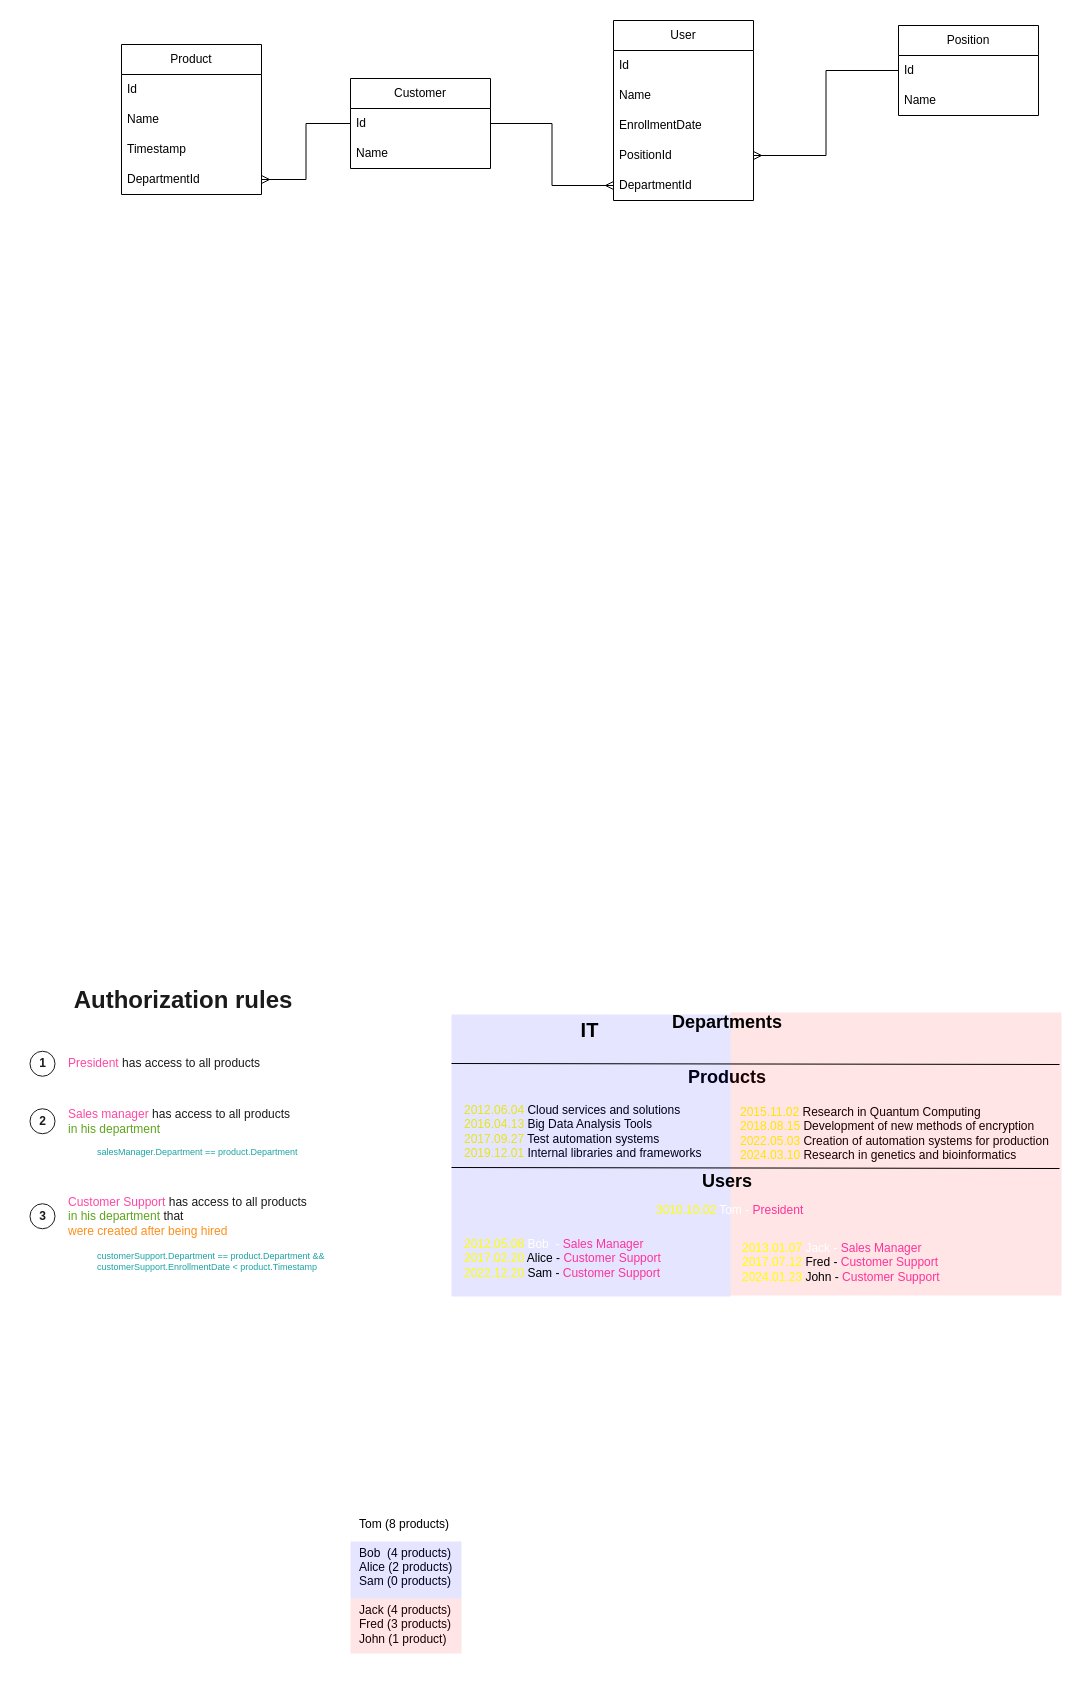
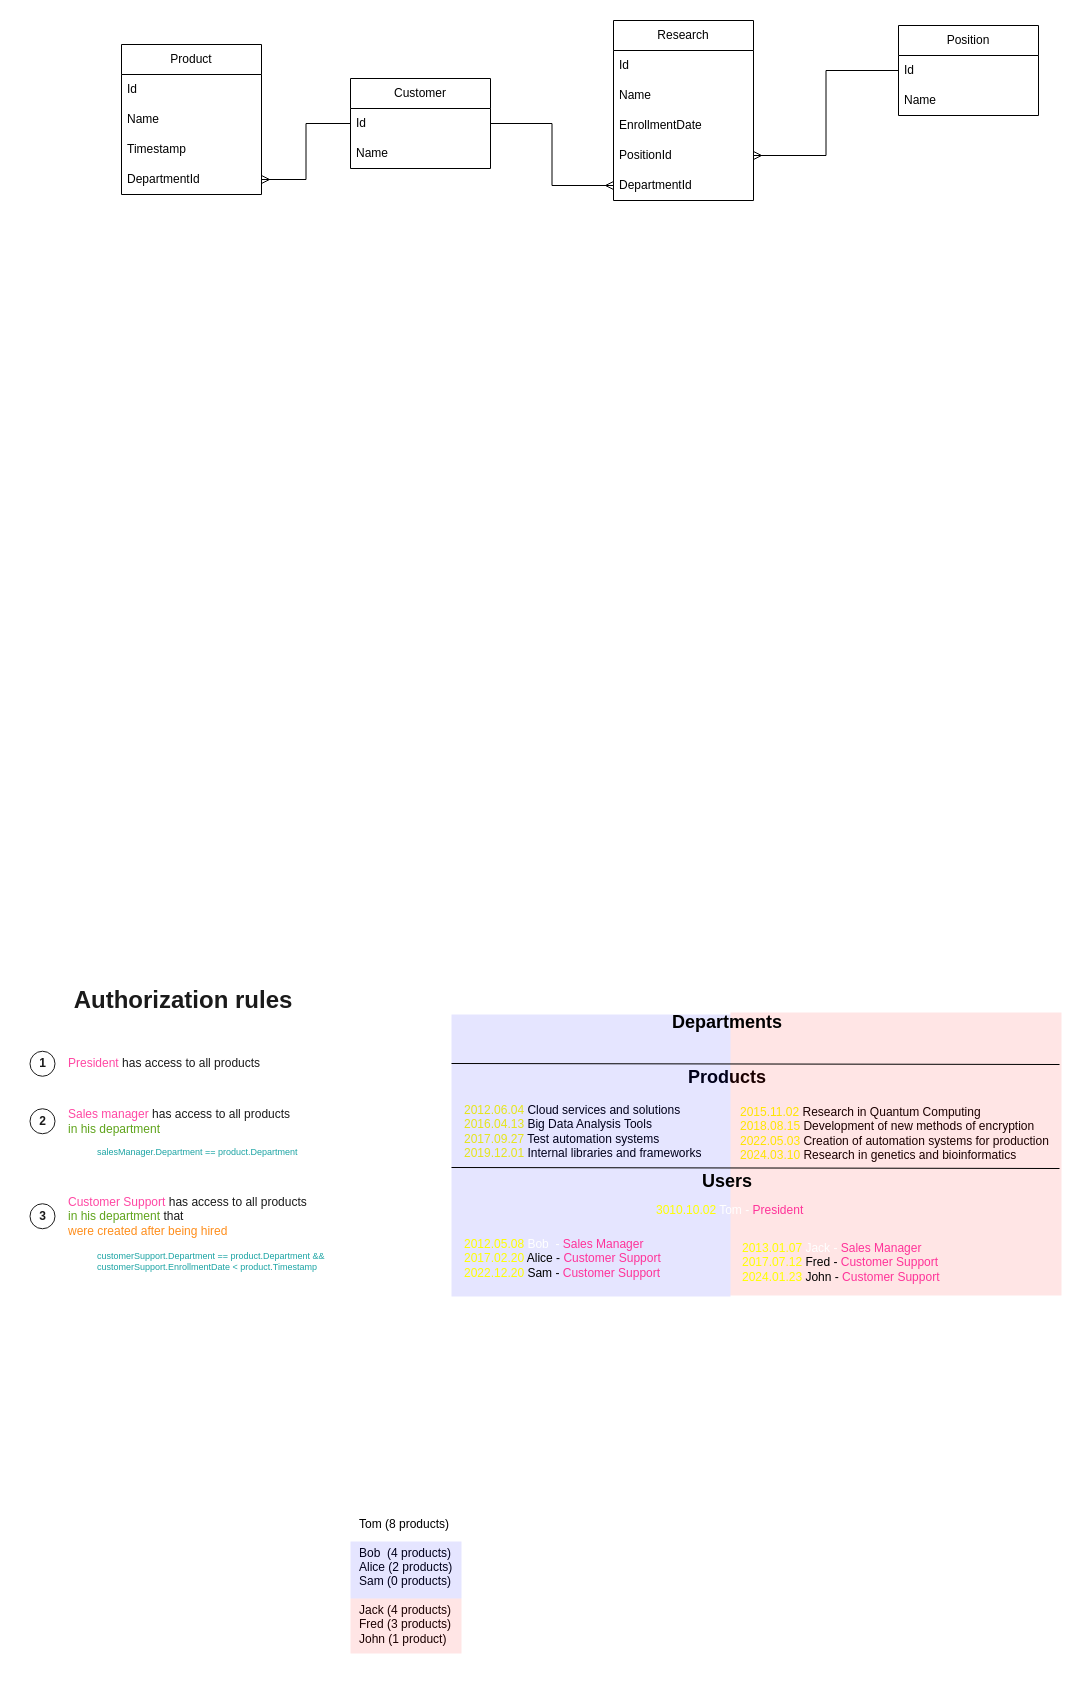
node "User": label "User" -> "Research"
node "IT": removed
